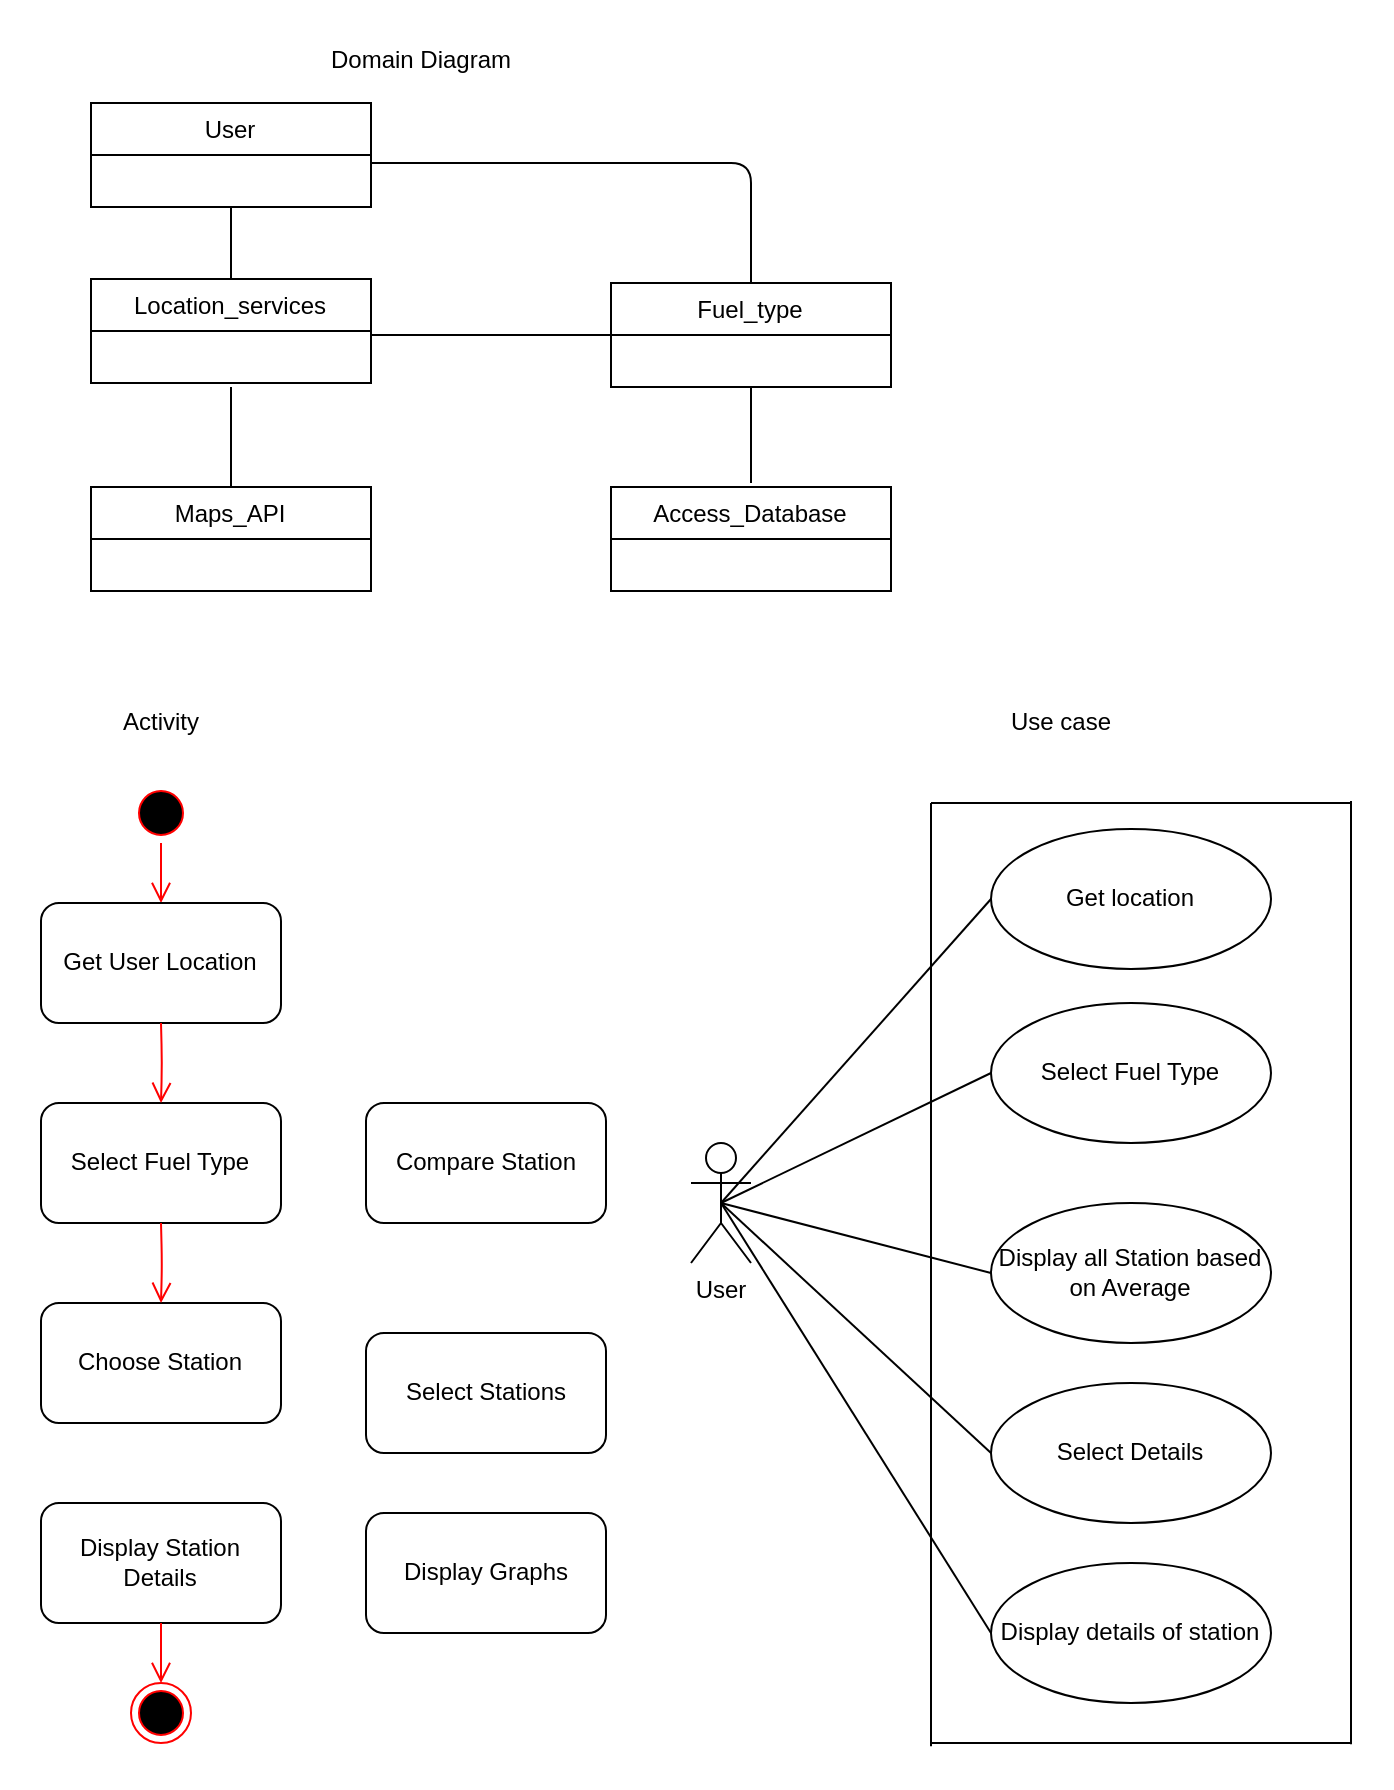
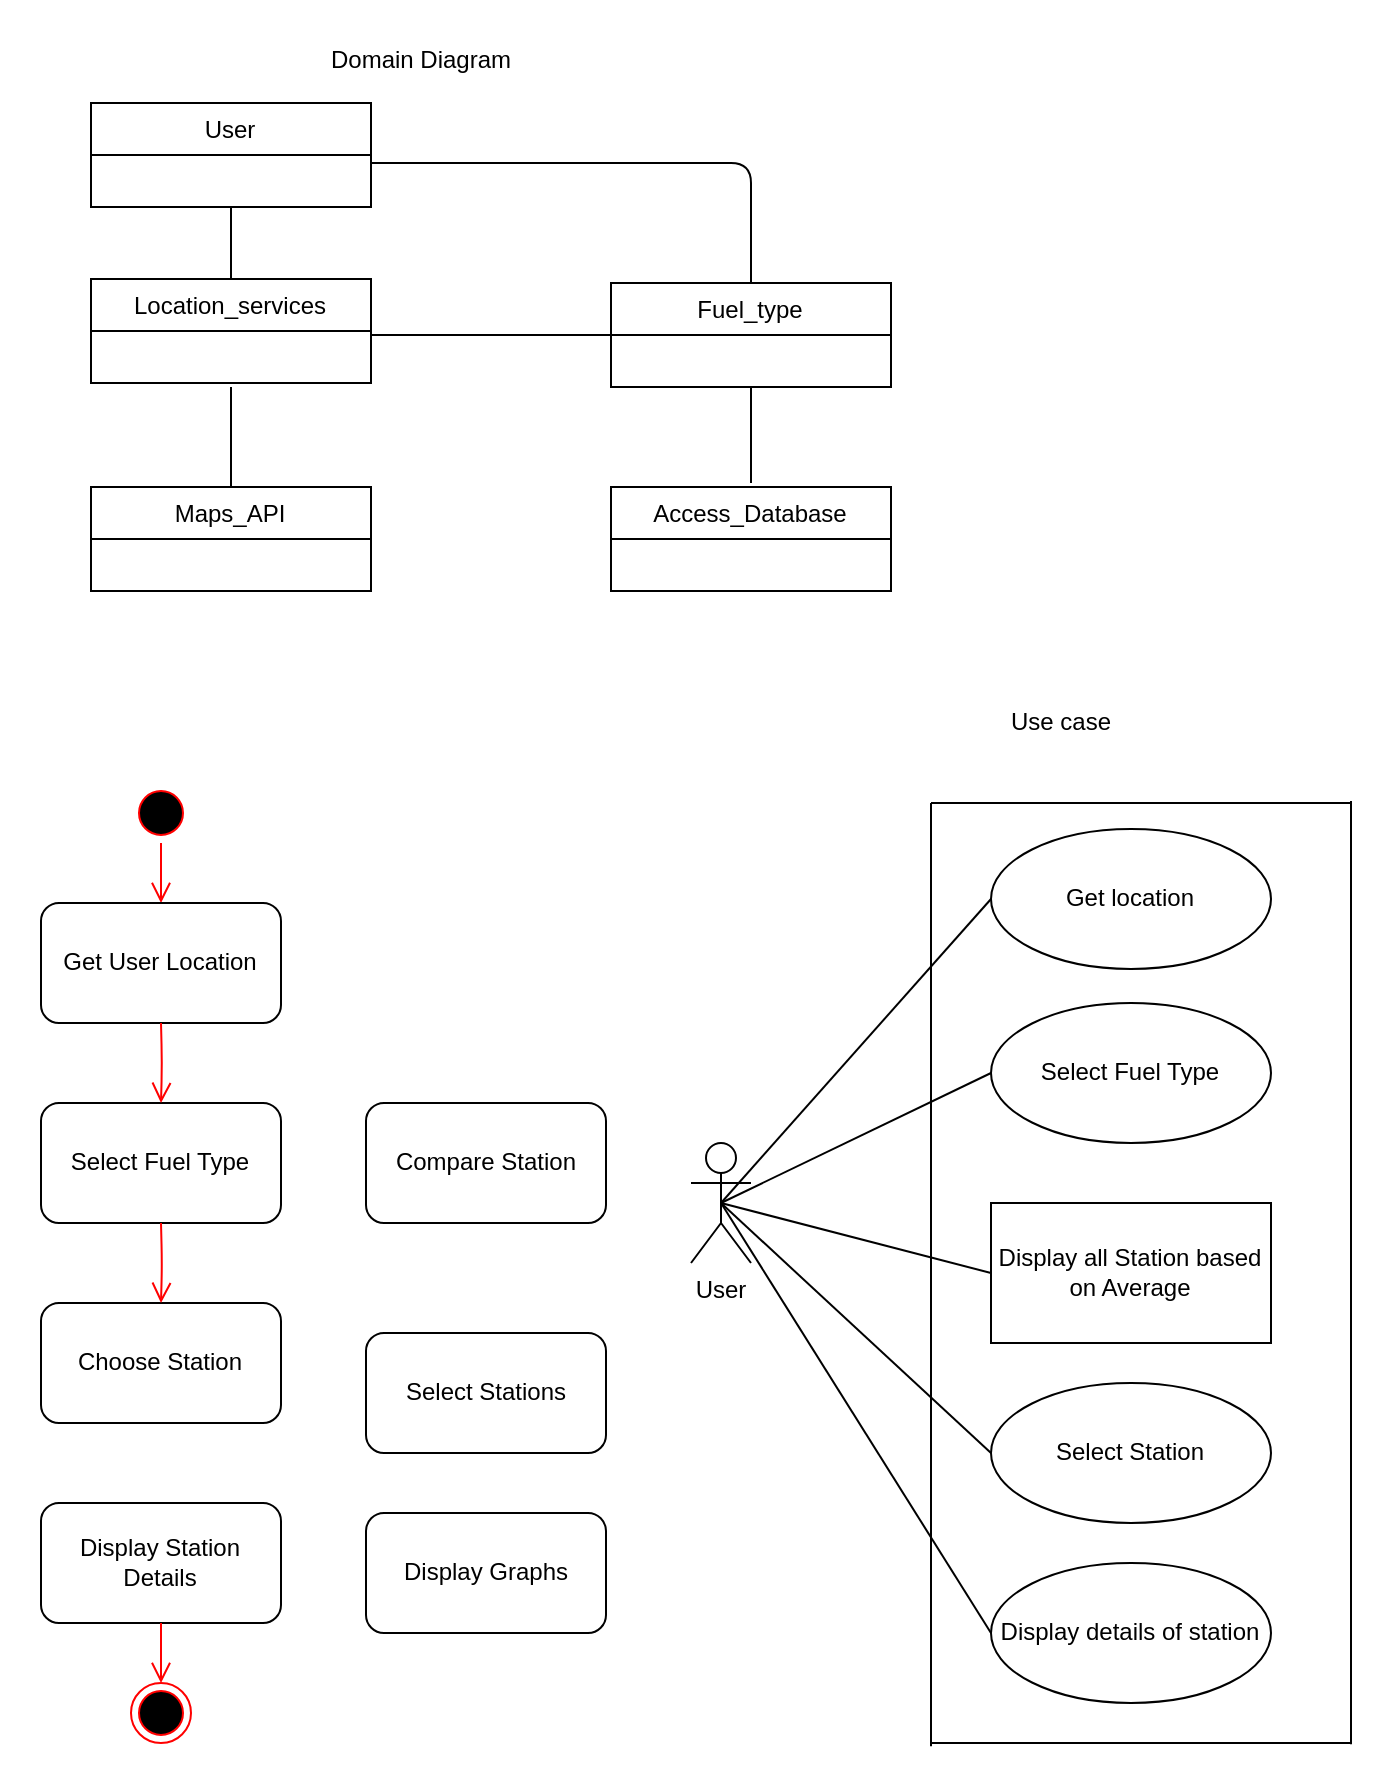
node "Activity": removed
node "Display all Station based on Average": shape ellipse -> rectangle
node "Select Details": label "Select Details" -> "Select Station"
